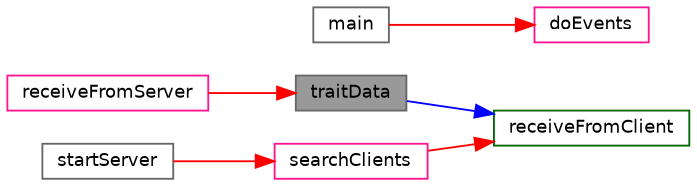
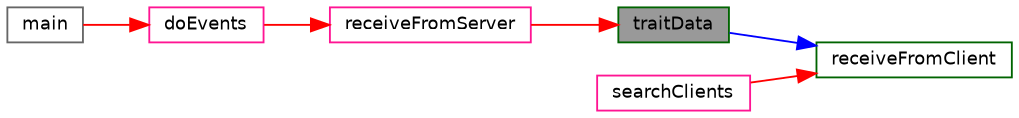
edge "doEvents" -> "receiveFromServer": added
node "traitData": color gray40 -> darkgreen
node "startServer": removed
